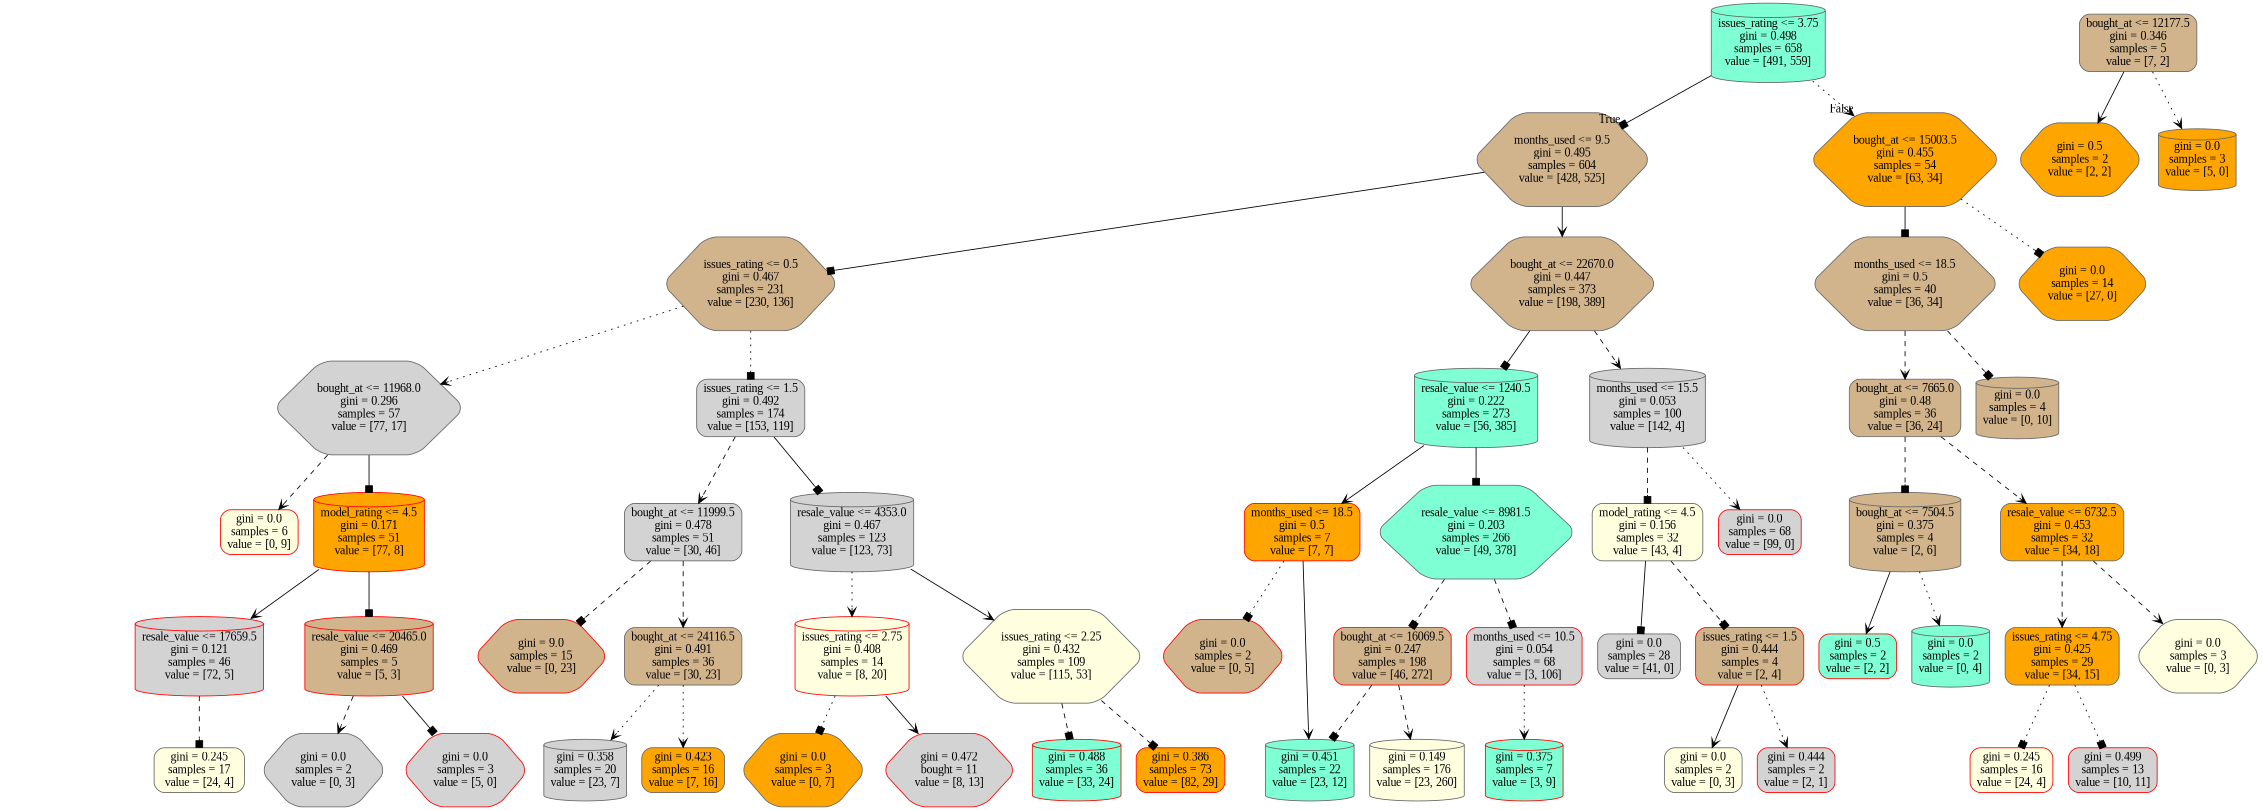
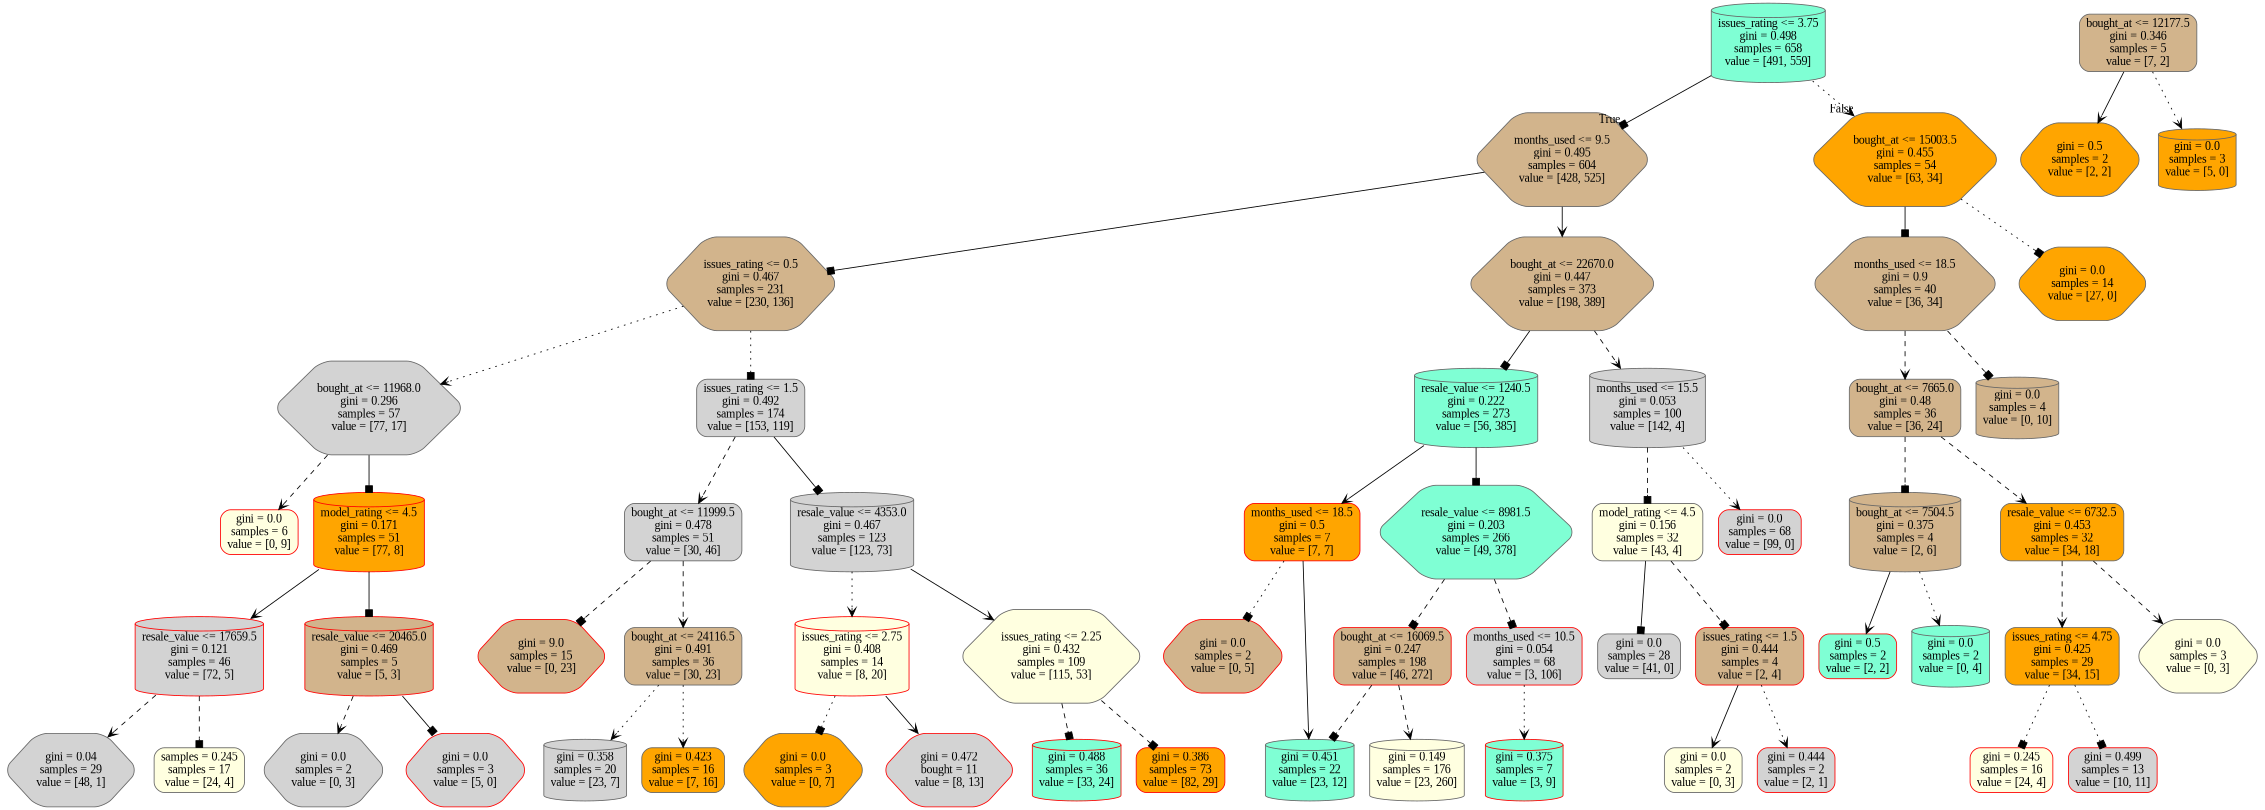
node "months_used <= 18.5 gini = 0.5 samples = 40 value = [36, 34]": label "months_used <= 18.5 gini = 0.5 samples = 40 value = [36, 34]" -> "months_used <= 18.5 gini = 0.9 samples = 40 value = [36, 34]"
node "gini = 0.04 samples = 29 value = [48, 1]": added
node "gini = 0.245 samples = 17 value = [24, 4]": label "gini = 0.245 samples = 17 value = [24, 4]" -> "samples = 0.245 samples = 17 value = [24, 4]"
